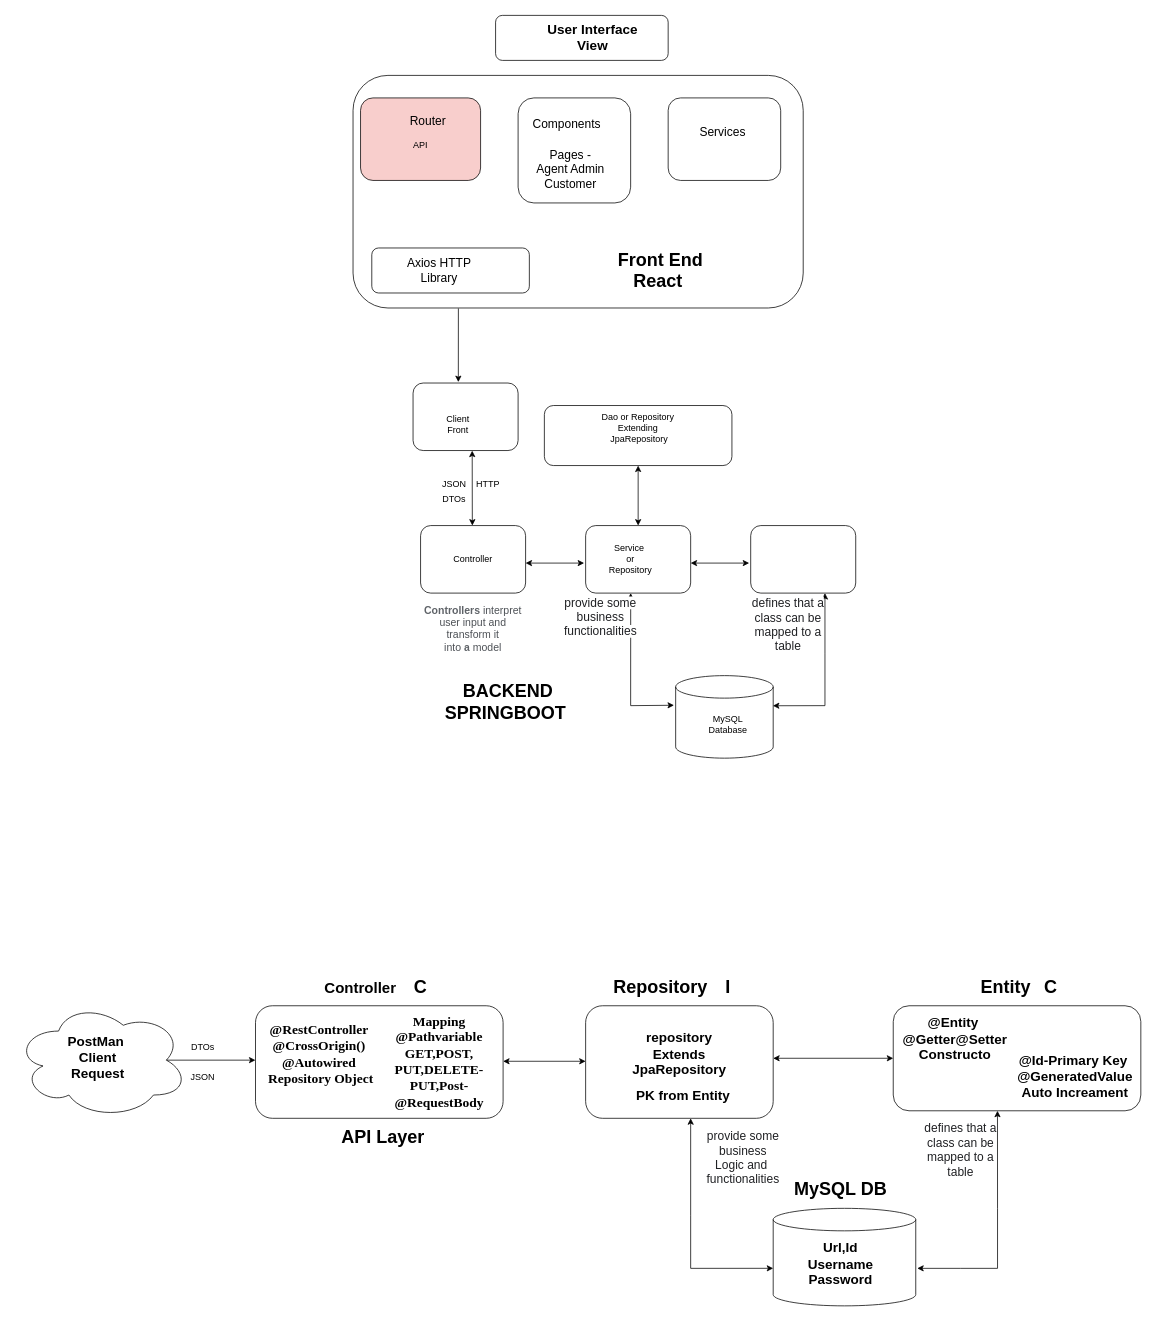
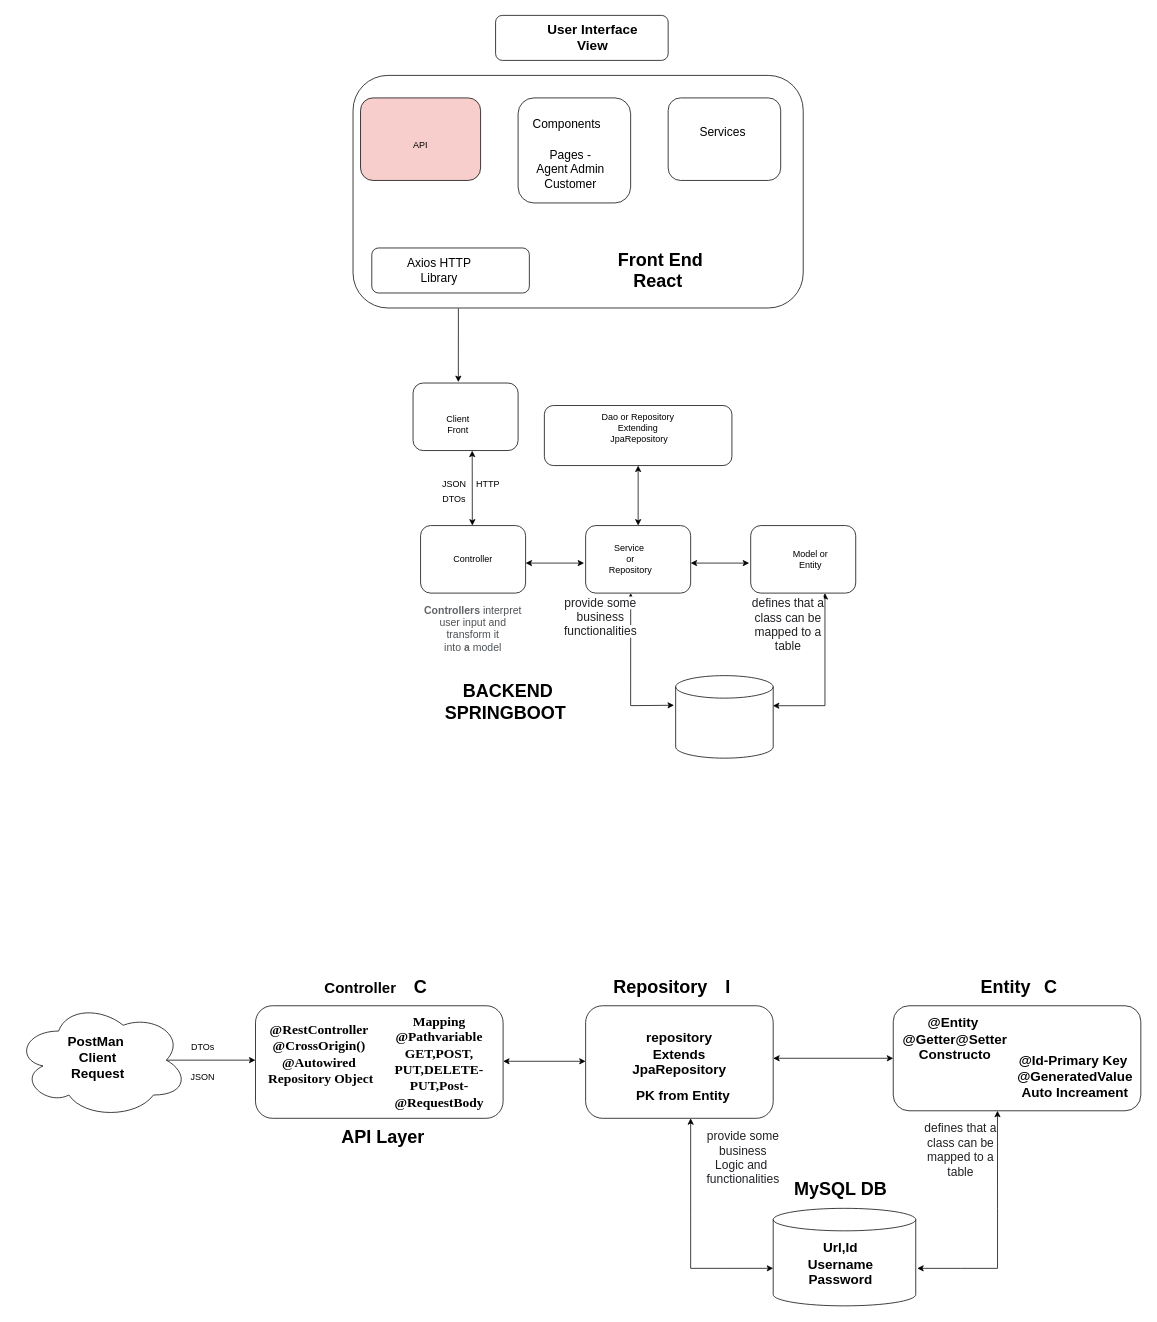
node "Router": removed
node "Model or Entity": added
node "MySQL Database": removed
